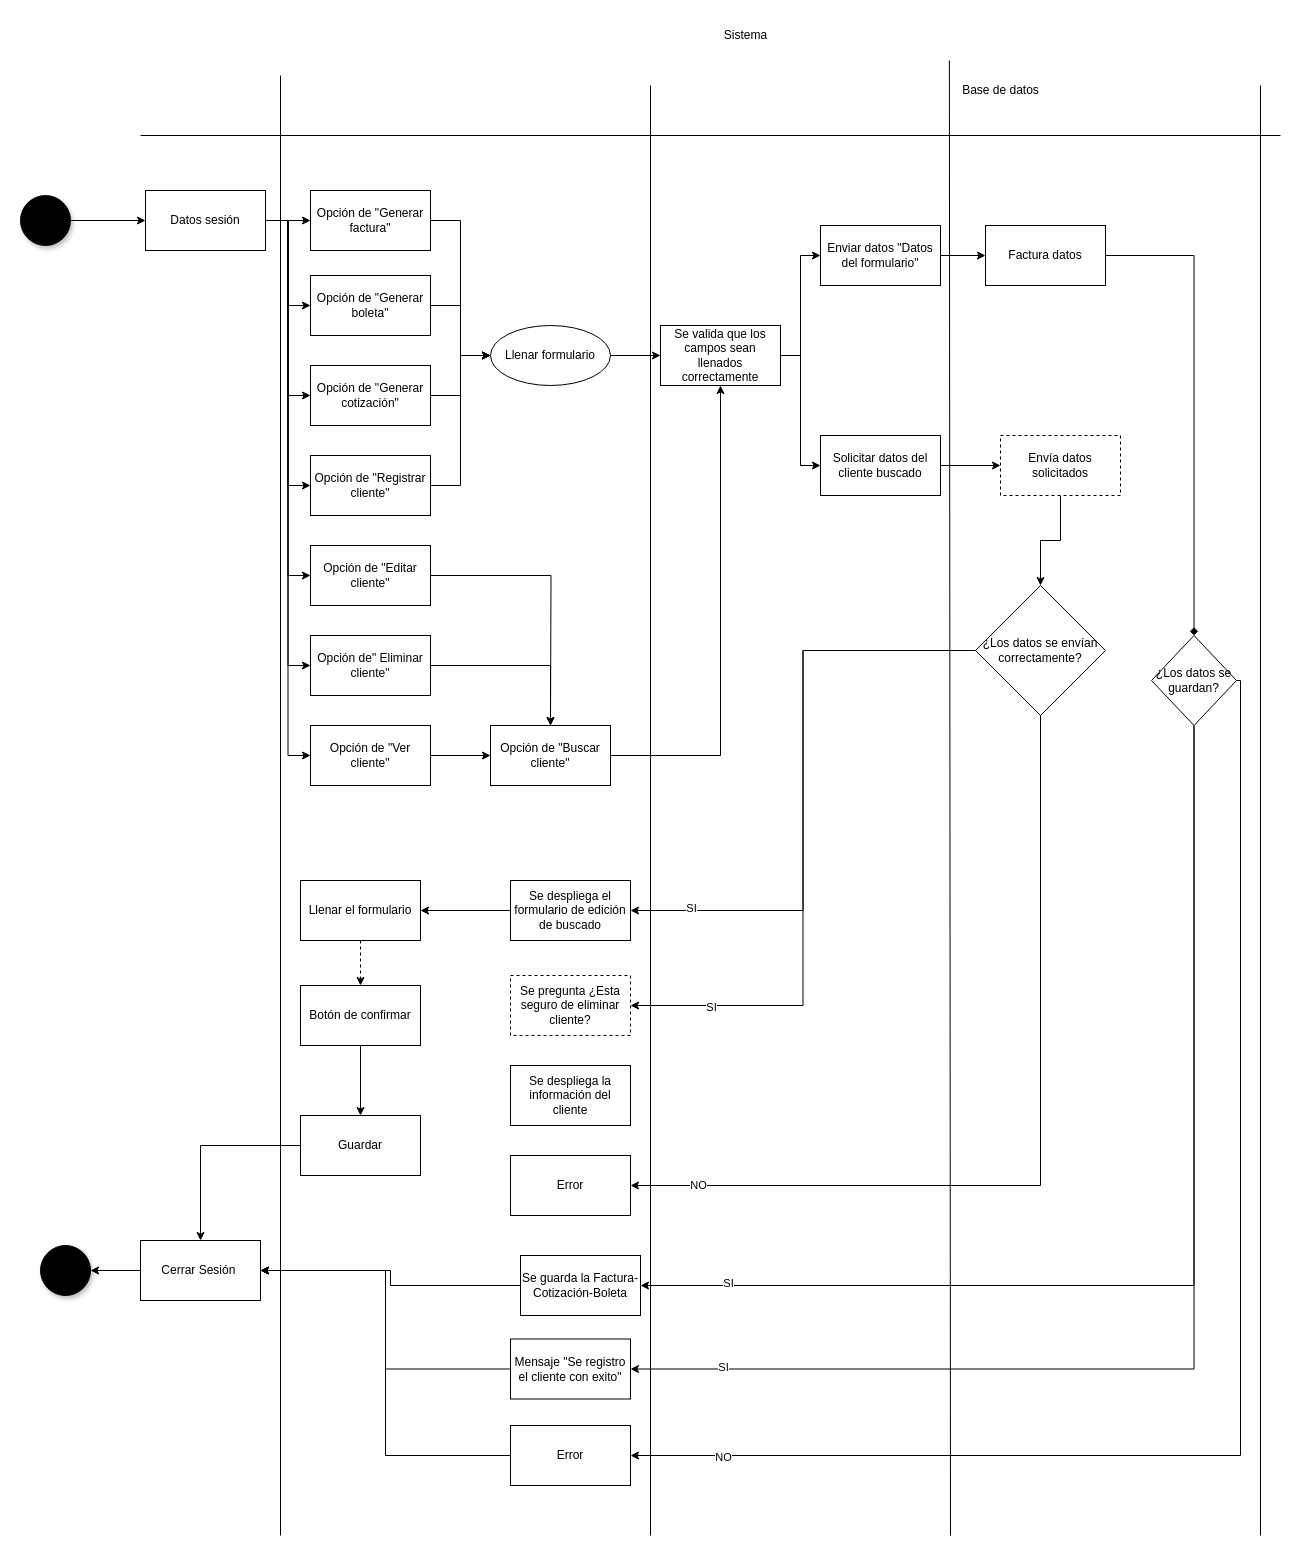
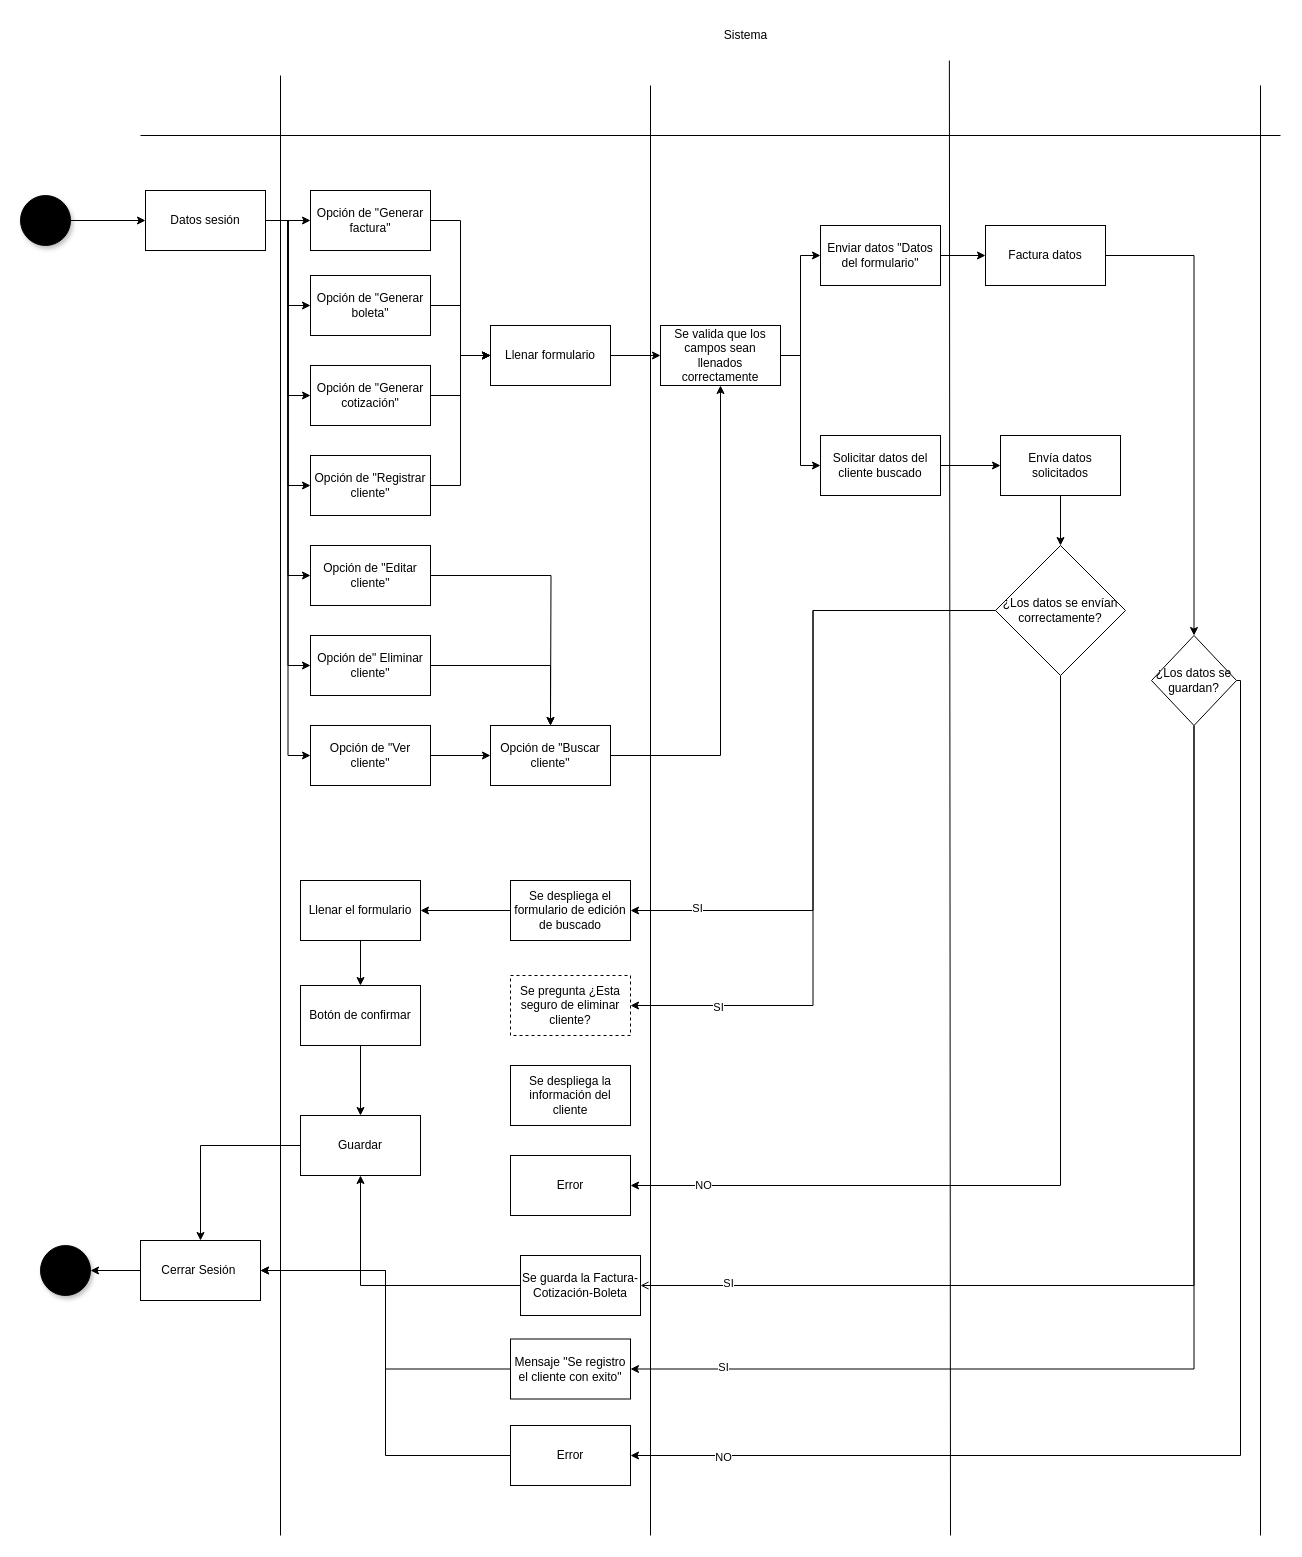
node "Base de datos": removed
node "Llenar formulario": shape ellipse -> rectangle
node "Envía datos solicitados": style dashed -> solid
edge "Factura datos" -> "¿Los datos se guardan?": arrowhead diamond -> classic
node "¿Los datos se envían correctamente?": moved (1041, 651) -> (1061, 611)
edge "Llenar el formulario" -> "Botón de confirmar": style dashed -> solid
edge "Se guarda la Factura-Cotización-Boleta" -> "Cerrar Sesión": now "Se guarda la Factura-Cotización-Boleta" -> "Guardar"
edge "¿Los datos se guardan?" -> "Se guarda la Factura-Cotización-Boleta": arrowhead classic -> open
